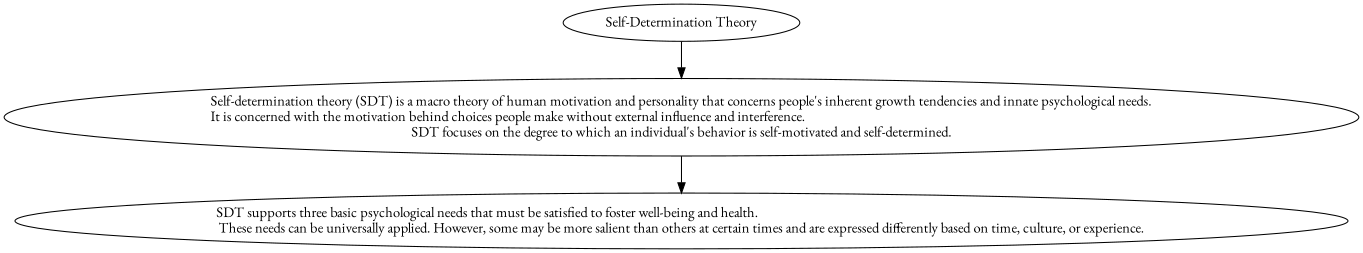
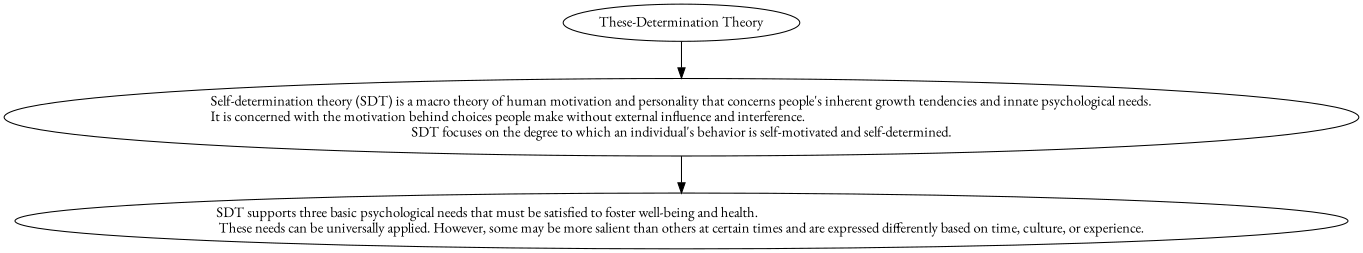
node "Self-Determination Theory": label "Self-Determination Theory" -> "These-Determination Theory"
